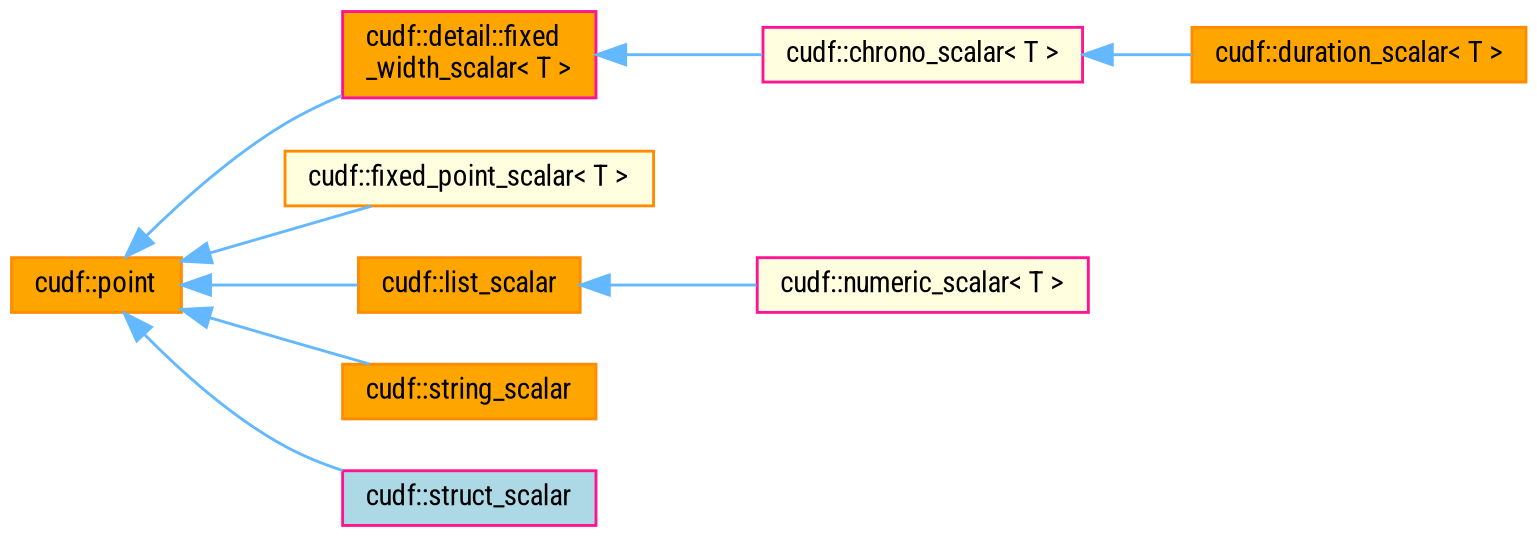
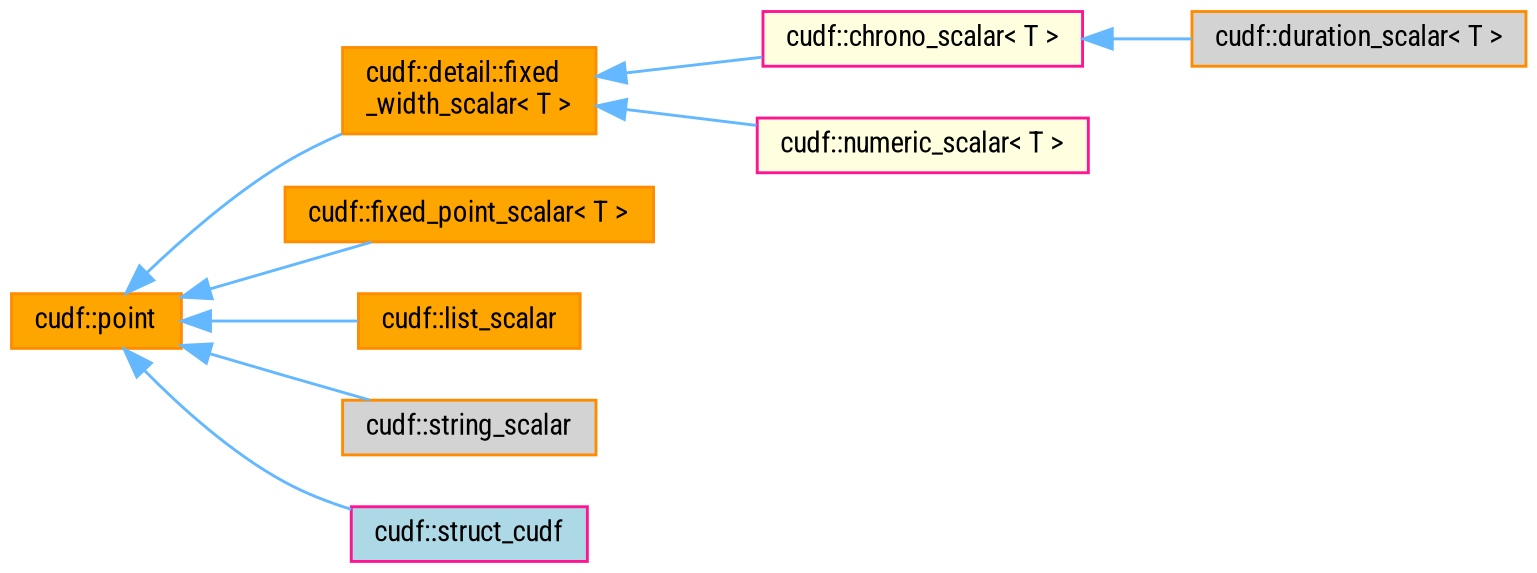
node "cudf::detail::fixed _width_scalar< T >": color deeppink -> darkorange
node "cudf::duration_scalar< T >": fillcolor orange -> lightgrey
node "cudf::fixed_point_scalar< T >": fillcolor lightyellow -> orange
edge "cudf::numeric_scalar< T >" -> "cudf::list_scalar": now "cudf::numeric_scalar< T >" -> "cudf::detail::fixed _width_scalar< T >"
node "cudf::string_scalar": fillcolor orange -> lightgrey
node "cudf::struct_scalar": label "cudf::struct_scalar" -> "cudf::struct_cudf"
